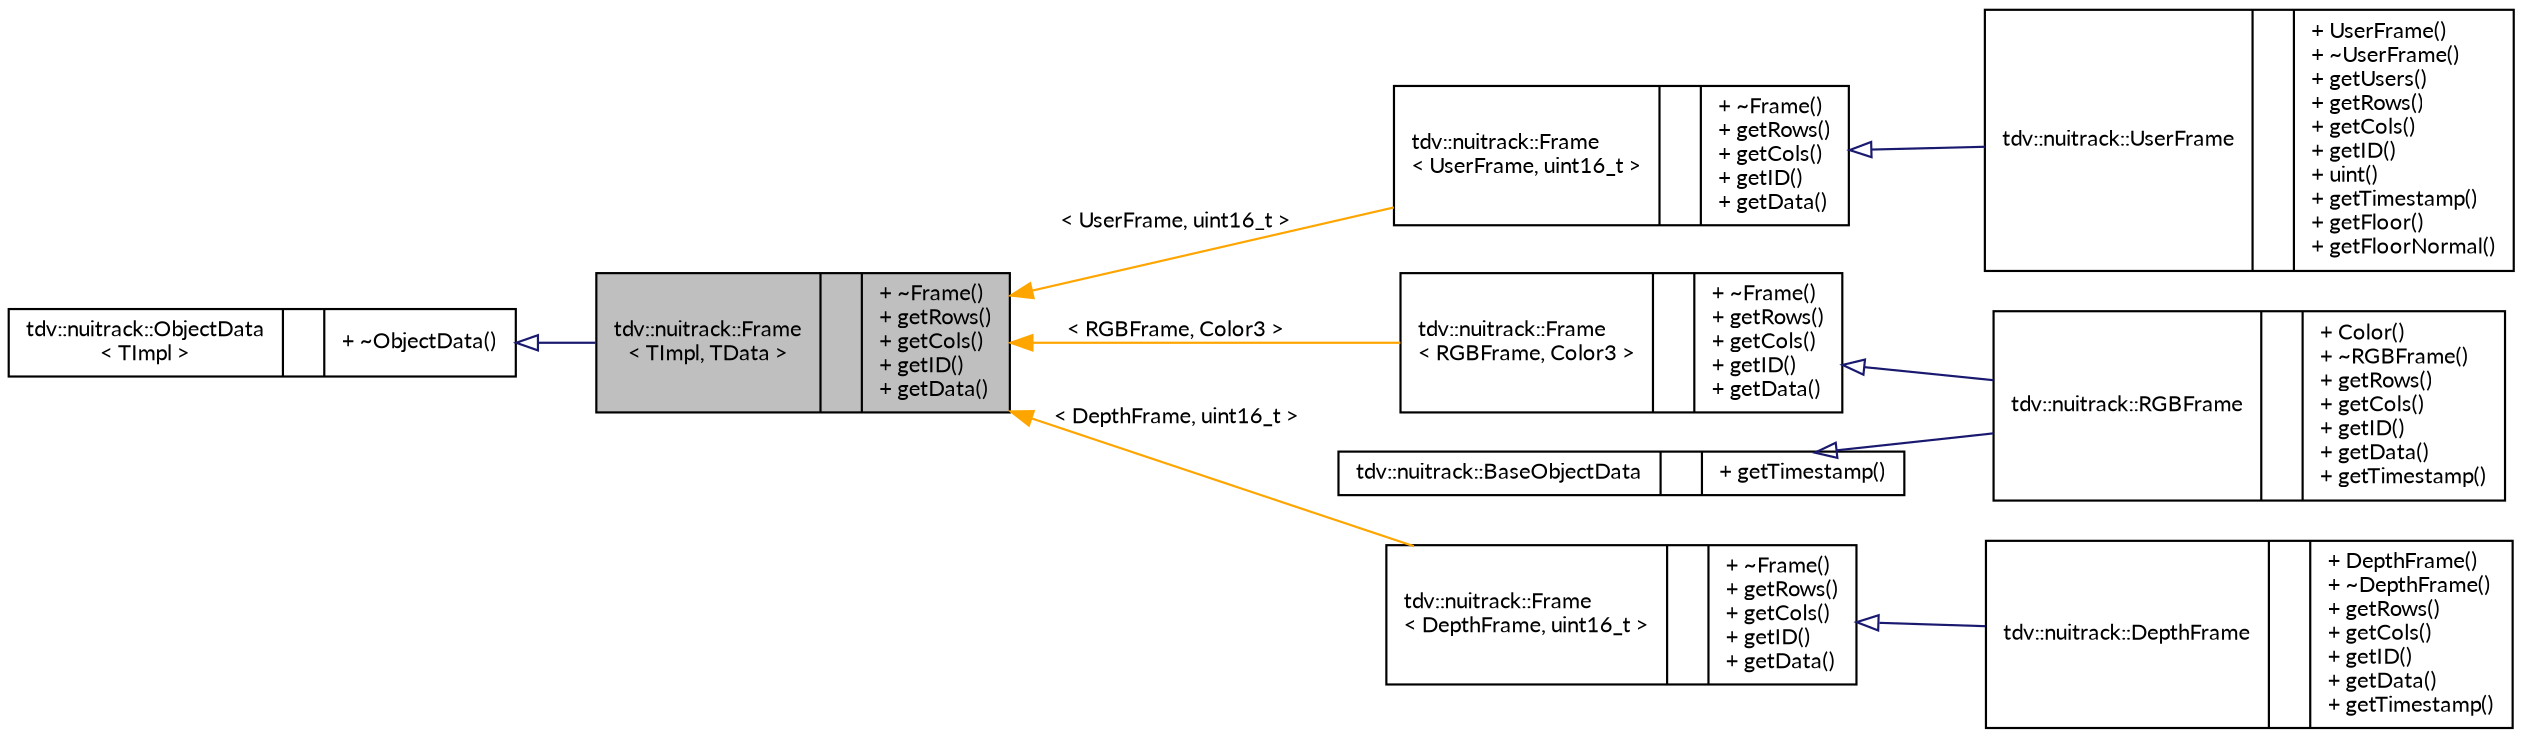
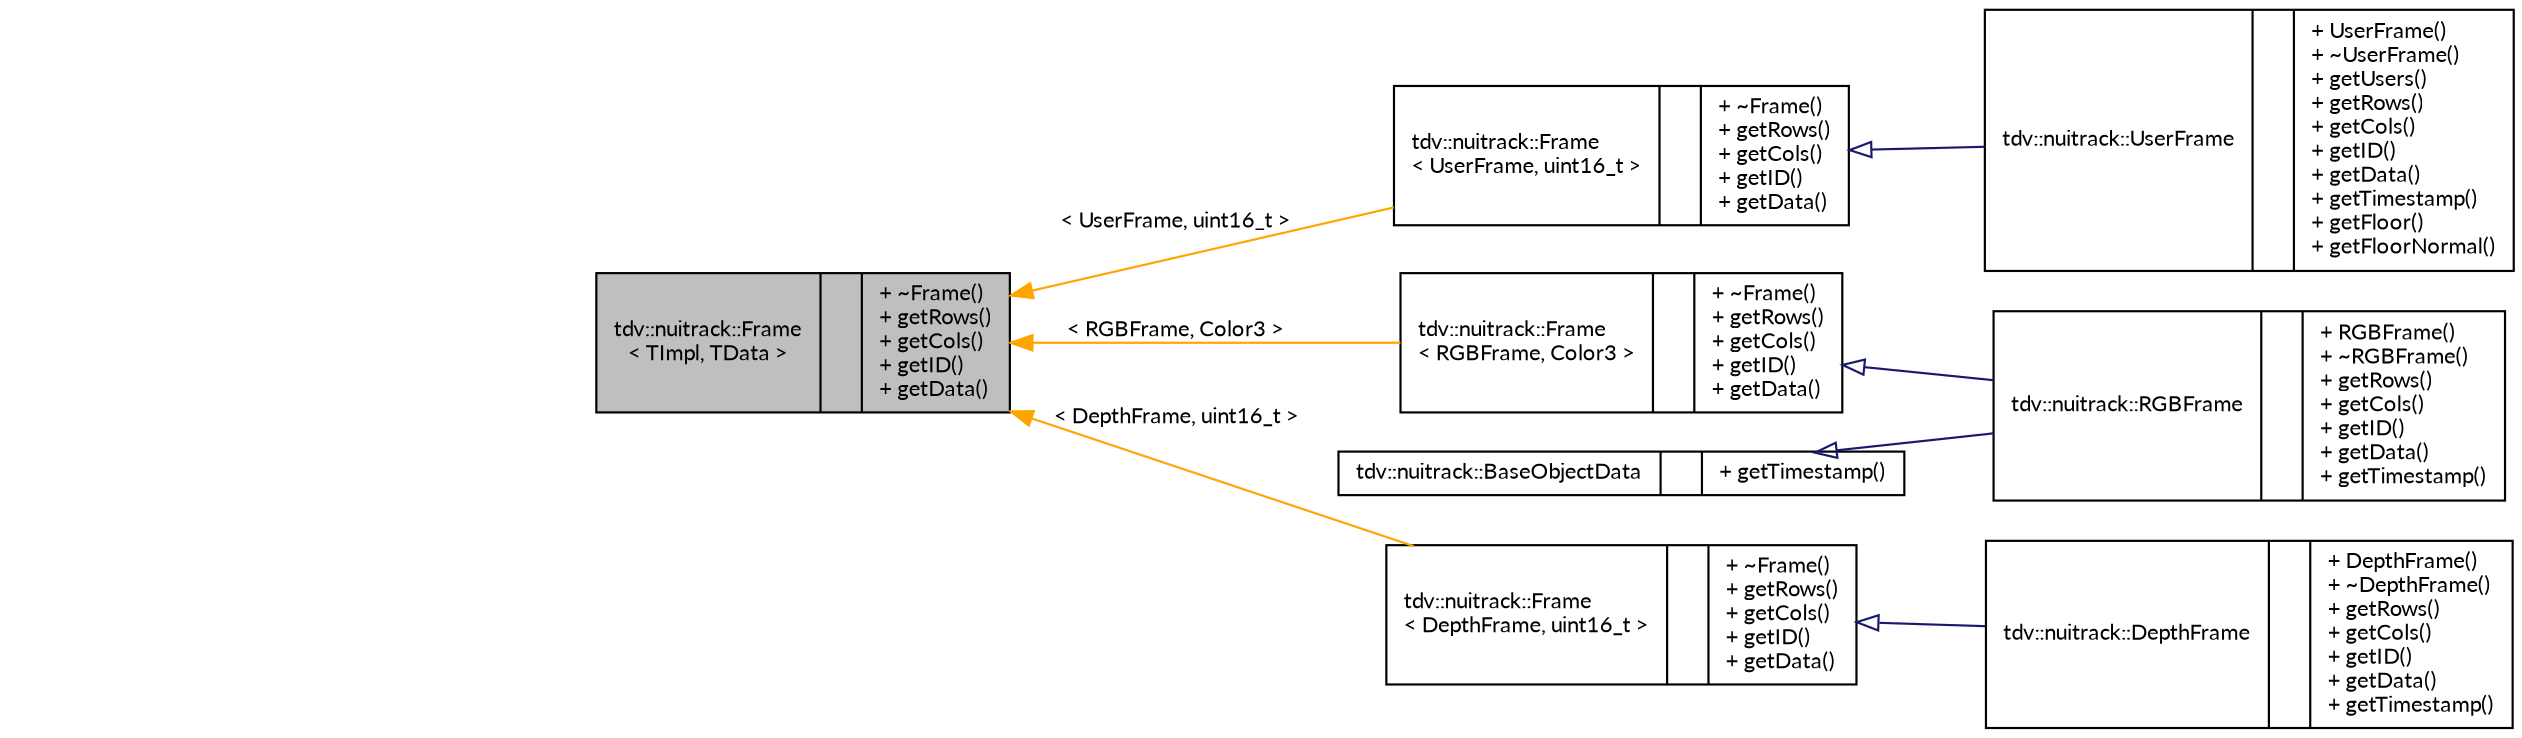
node "tdv::nuitrack::UserFrame": text "+ uint()" -> "+ getData()"
node "tdv::nuitrack::RGBFrame": text "+ Color()" -> "+ RGBFrame()"
node "tdv::nuitrack::ObjectData": removed
